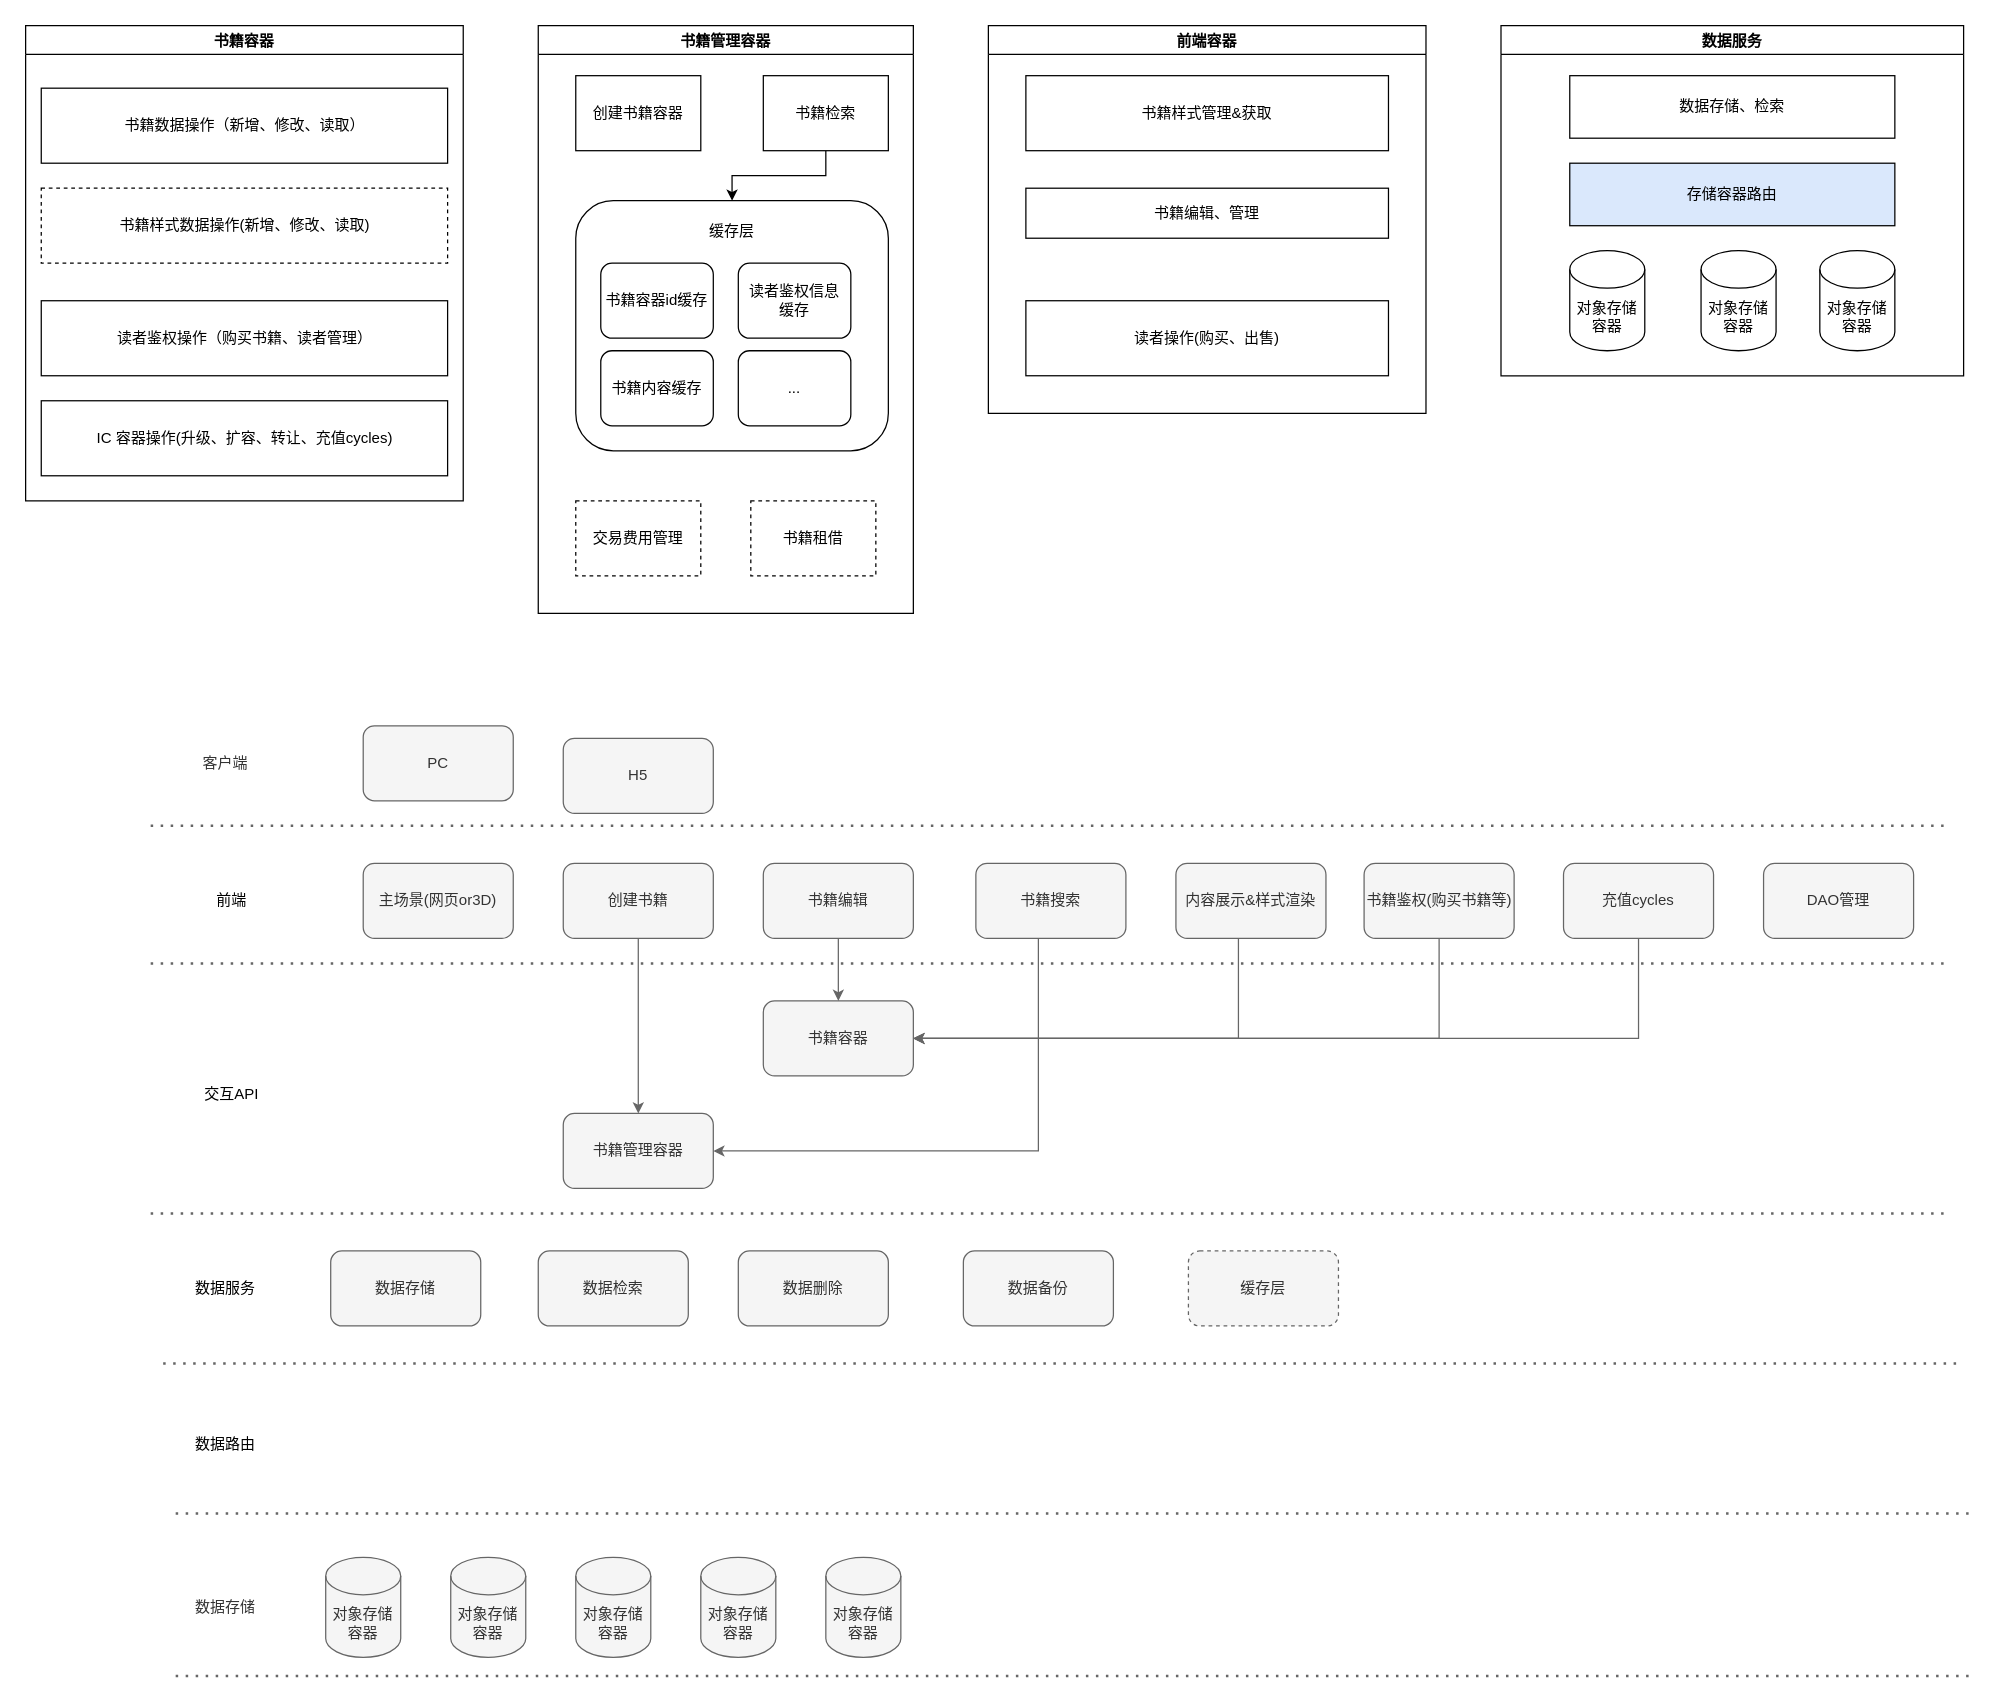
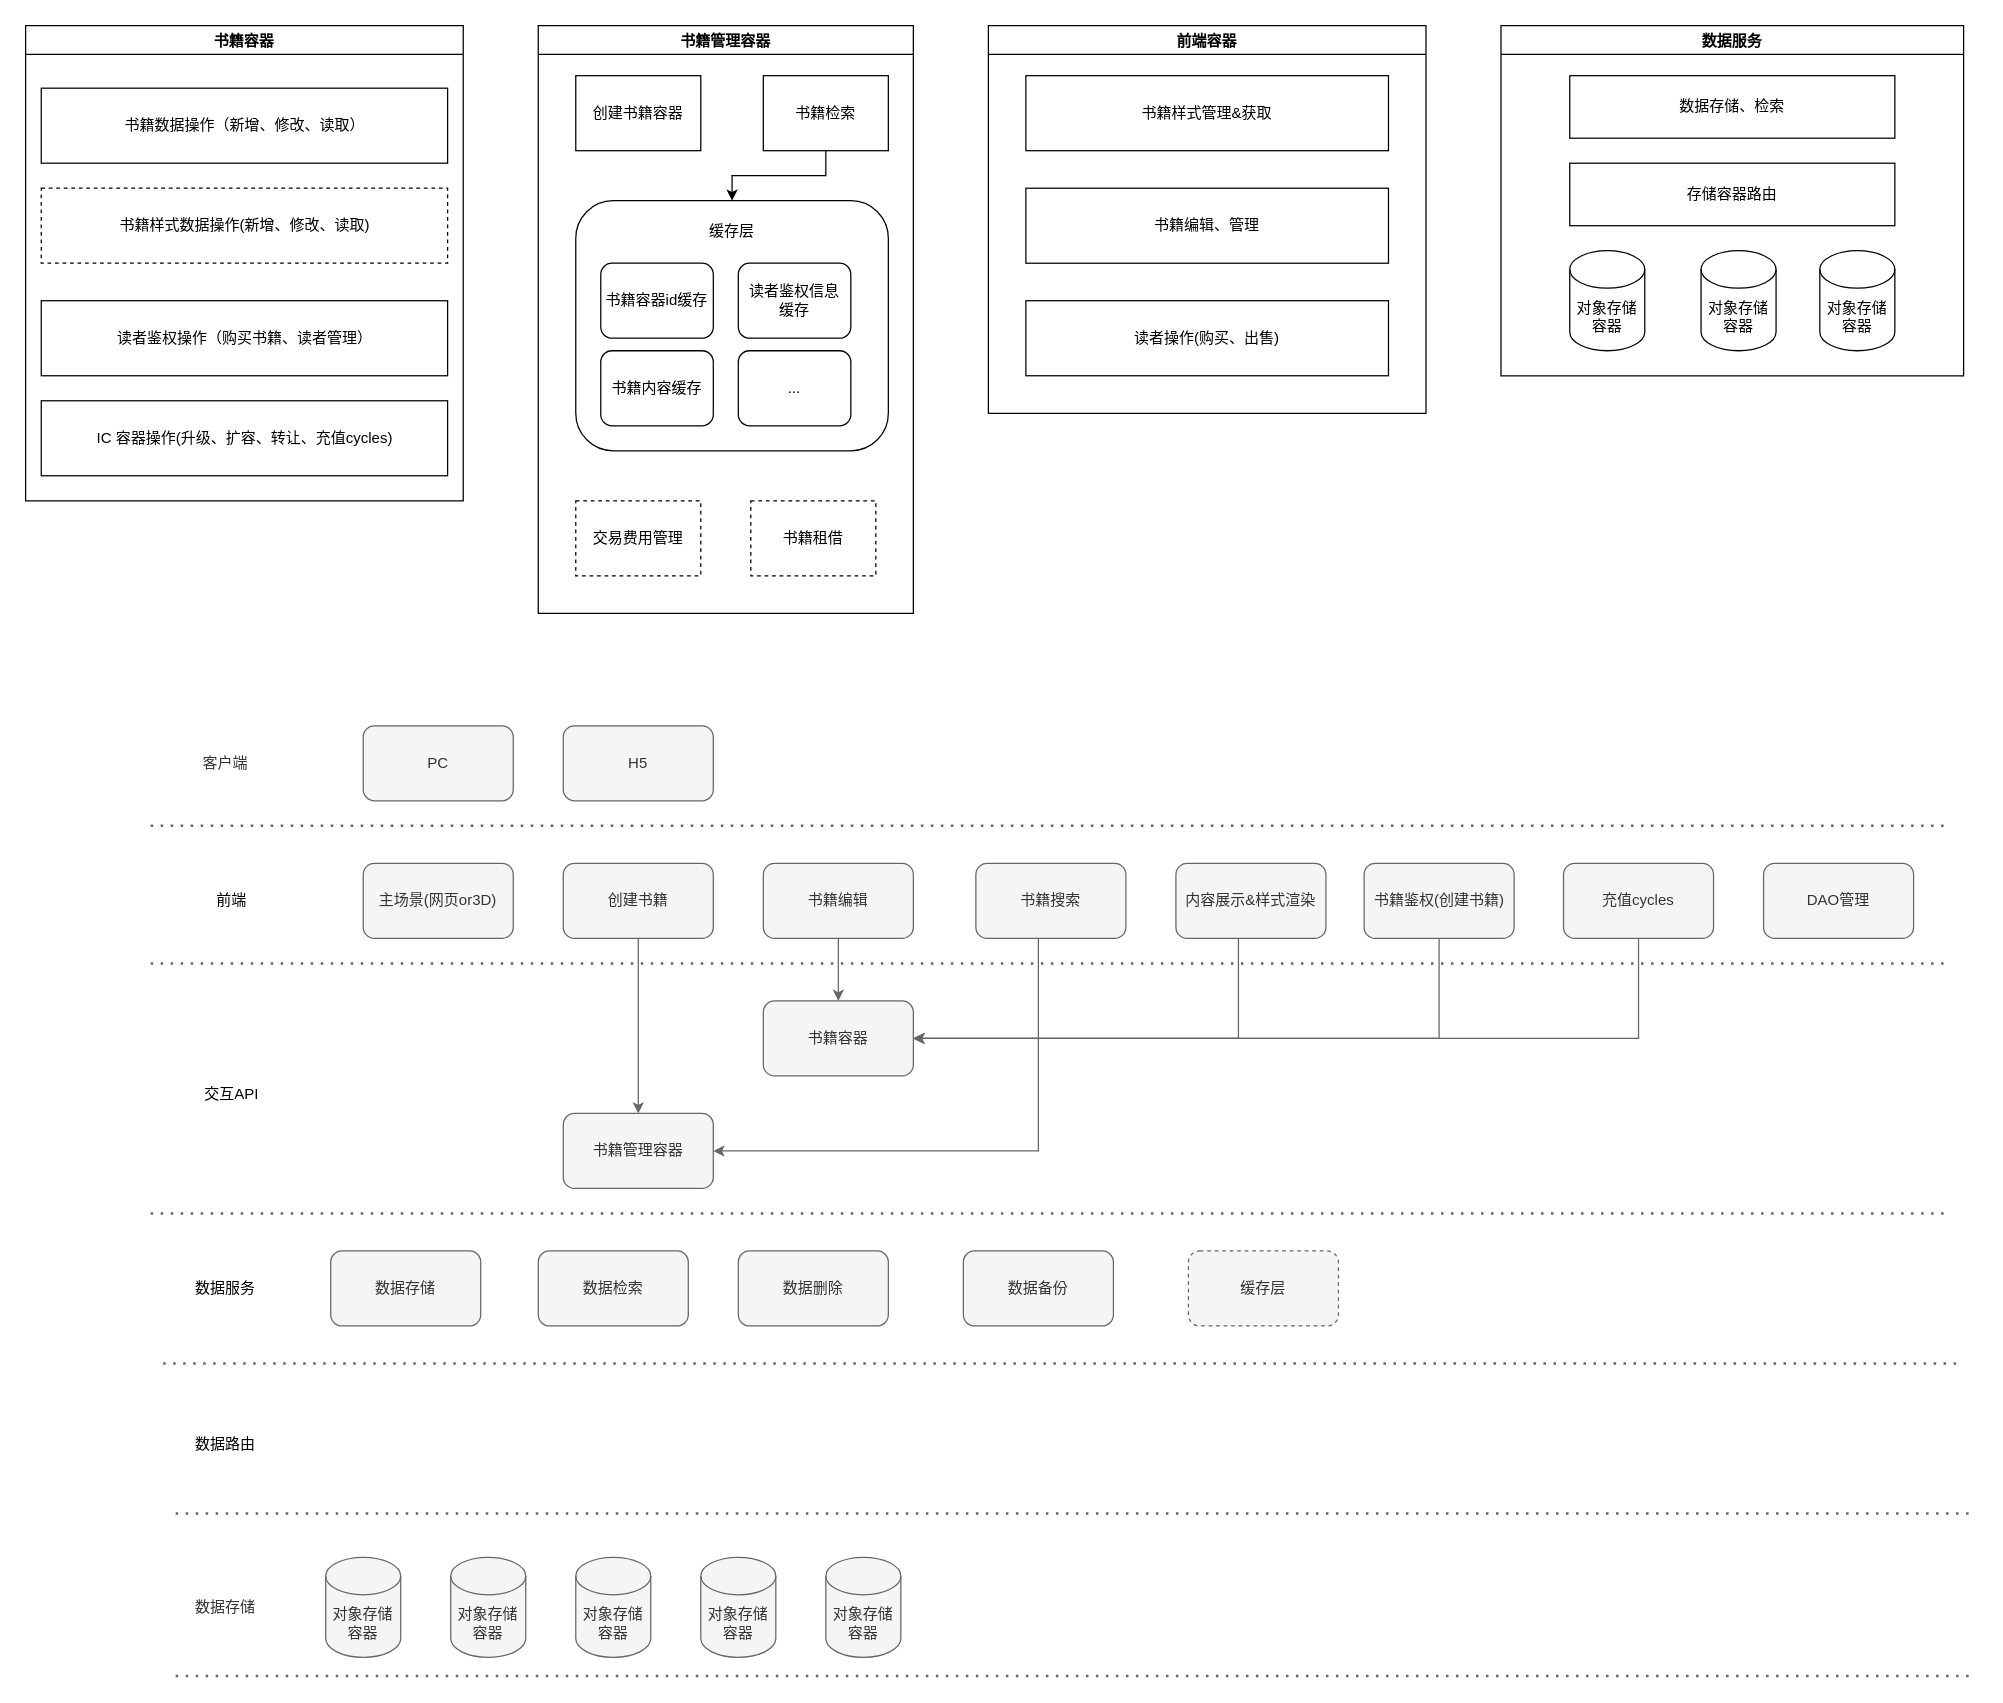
node "存储容器路由": fillcolor #dae8fc -> #ffffff
node "书籍编辑、管理": size 363x50 -> 363x75
node "H5": moved (638, 776) -> (638, 763)
node "书籍鉴权(购买书籍等)": label "书籍鉴权(购买书籍等)" -> "书籍鉴权(创建书籍)"
